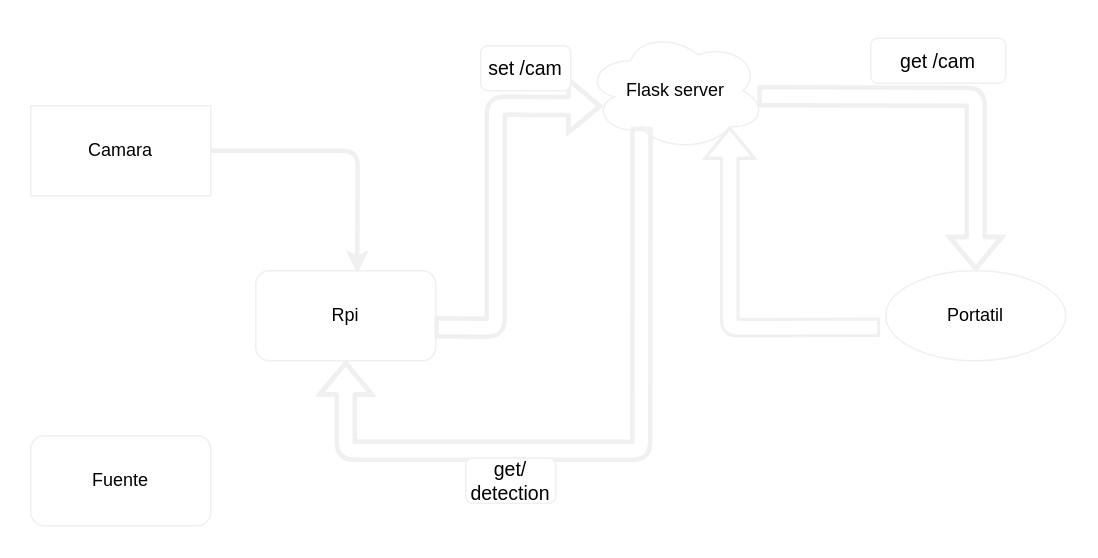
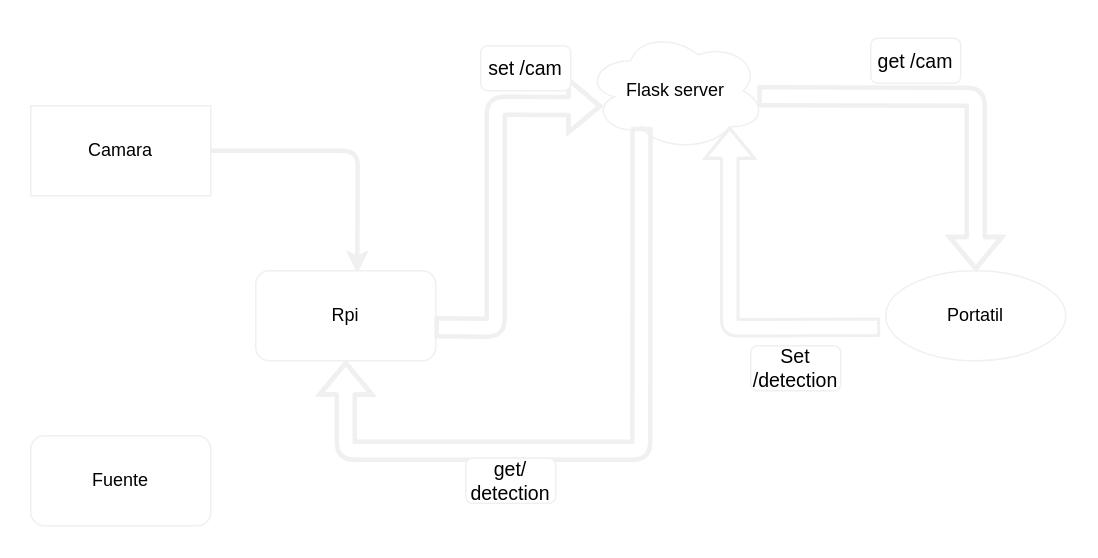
node "get /cam": size 135x45 -> 90x45
node "Set /detection": added
